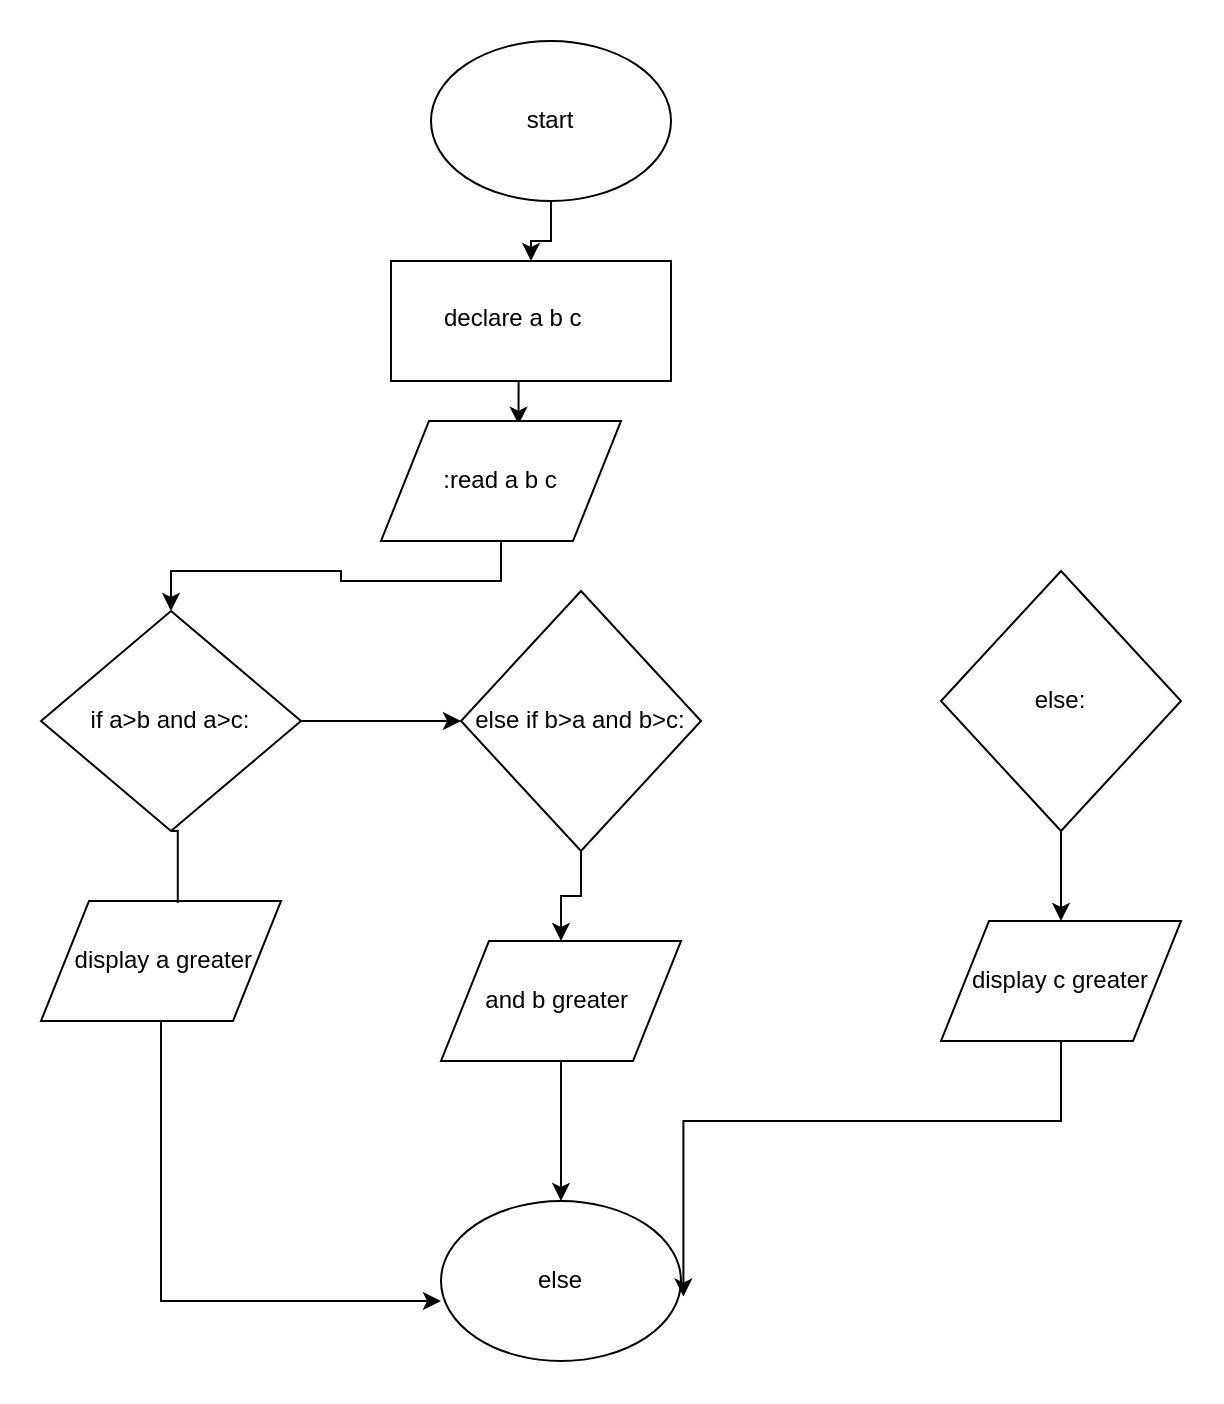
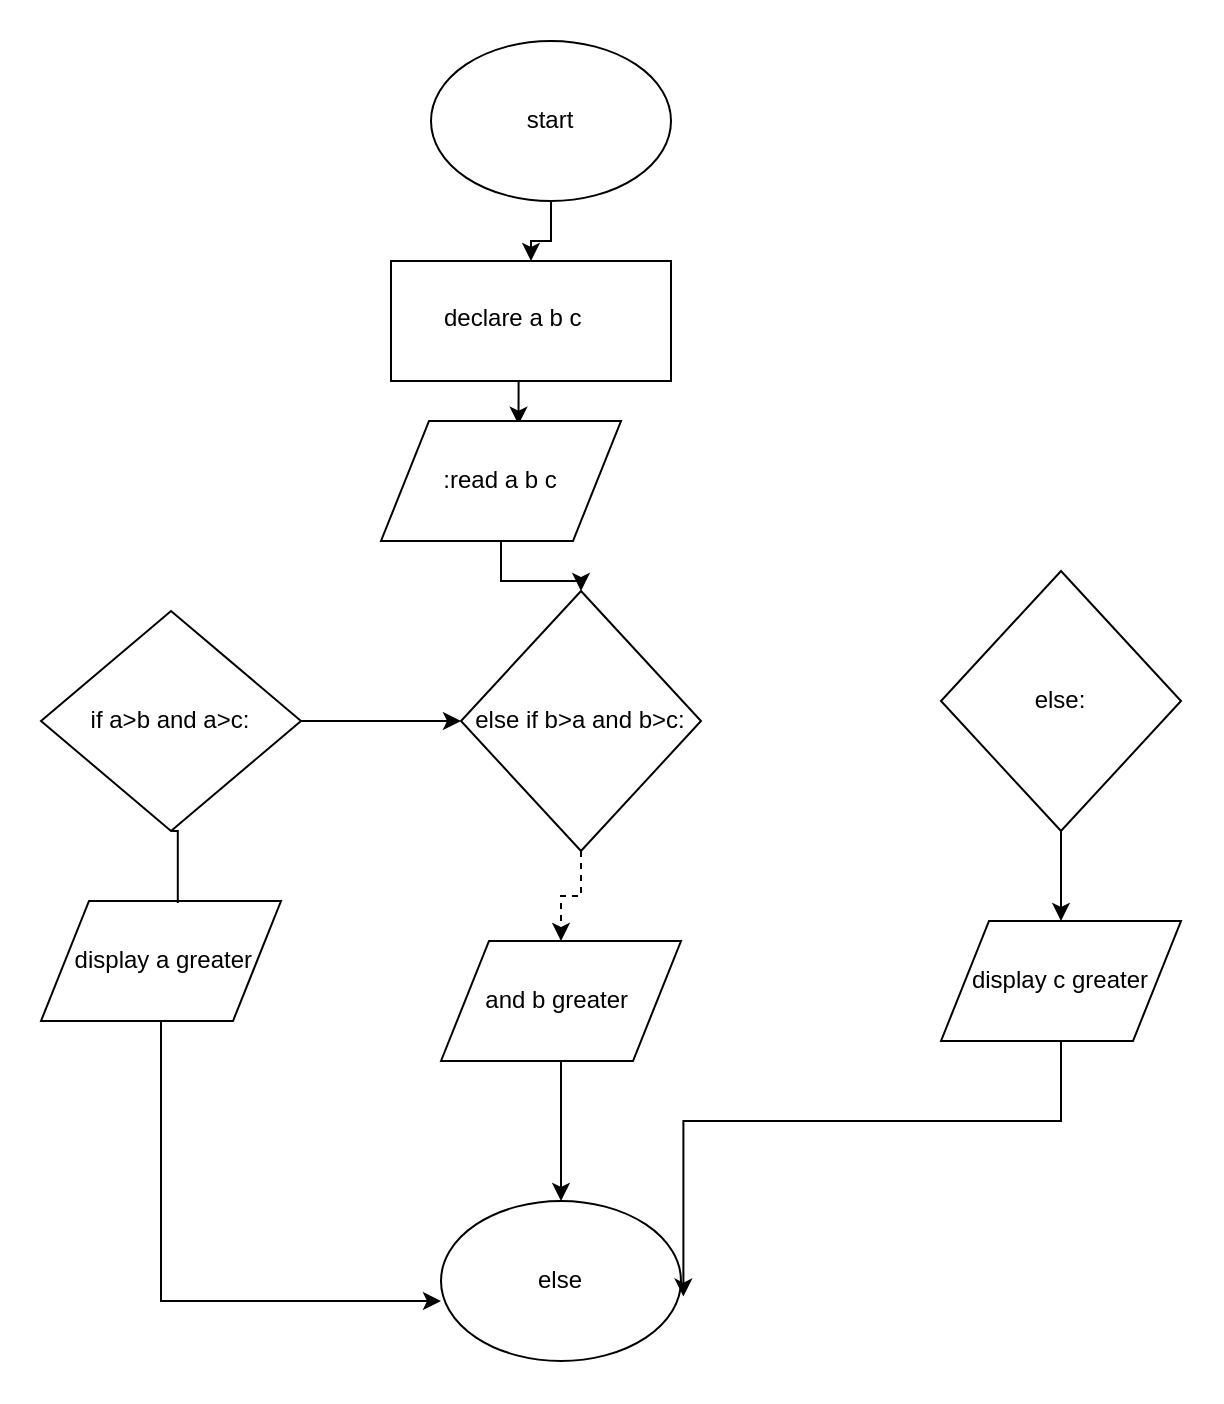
edge ":read a b c" -> "if a>b and a>c:": now ":read a b c" -> "else if b>a and b>c:"
edge "else if b>a and b>c:" -> "and b greater": style solid -> dashed
